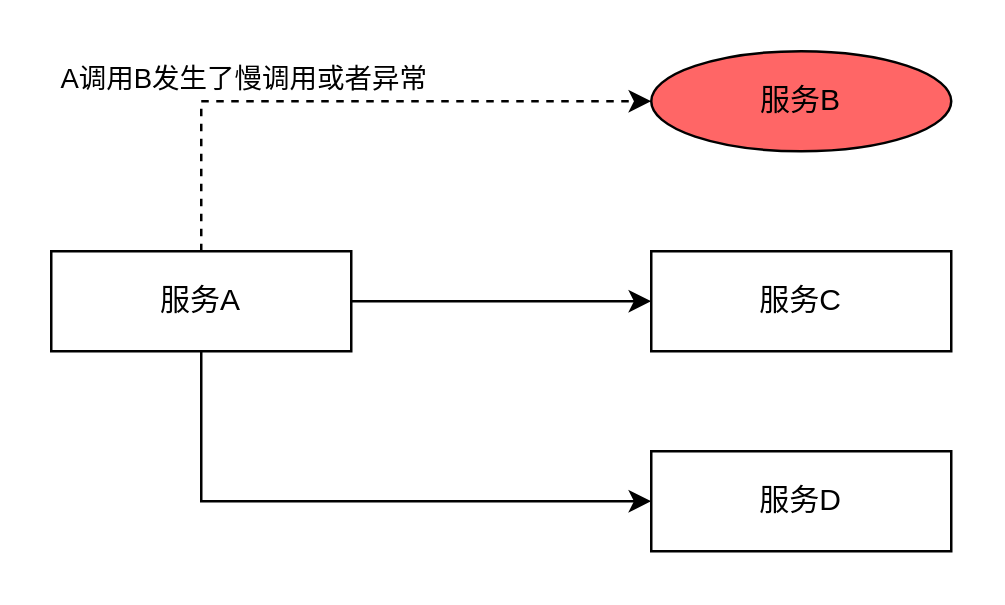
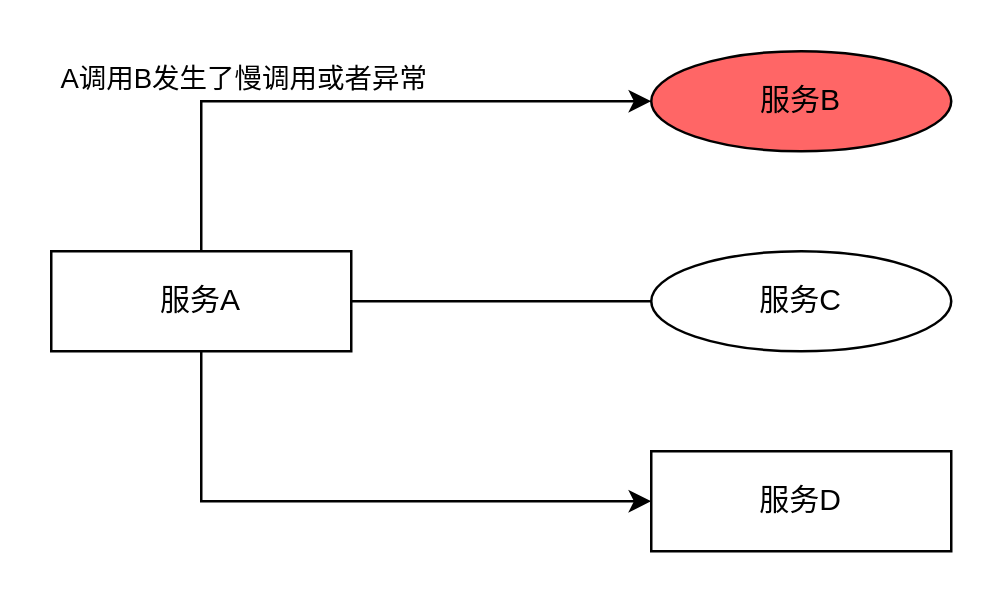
edge "服务A" -> "服务B": style dashed -> solid
edge "服务A" -> "服务C": arrowhead classic -> none
node "服务C": shape rectangle -> ellipse
